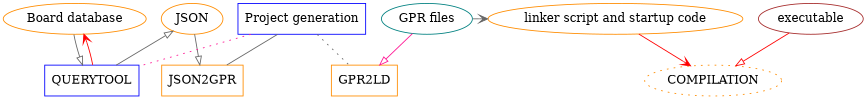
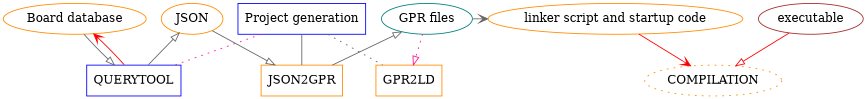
edge "GPR files" -> "GPR2LD": style solid -> dotted
edge "JSON2GPR" -> "GPR files": added
